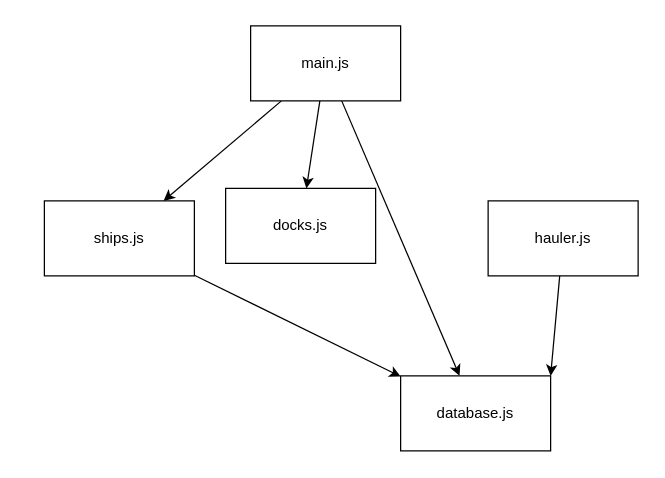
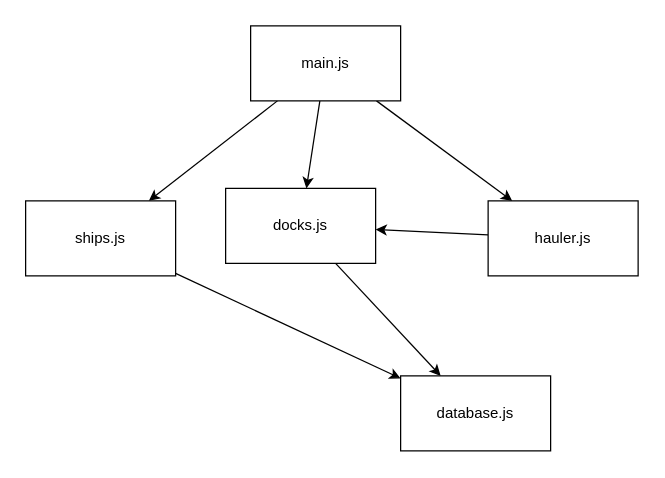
edge "main.js" -> "database.js": now "main.js" -> "hauler.js"
node "ships.js": moved (119, 238) -> (101, 238)
edge "docks.js" -> "database.js": added
edge "hauler.js" -> "database.js": now "hauler.js" -> "docks.js"
